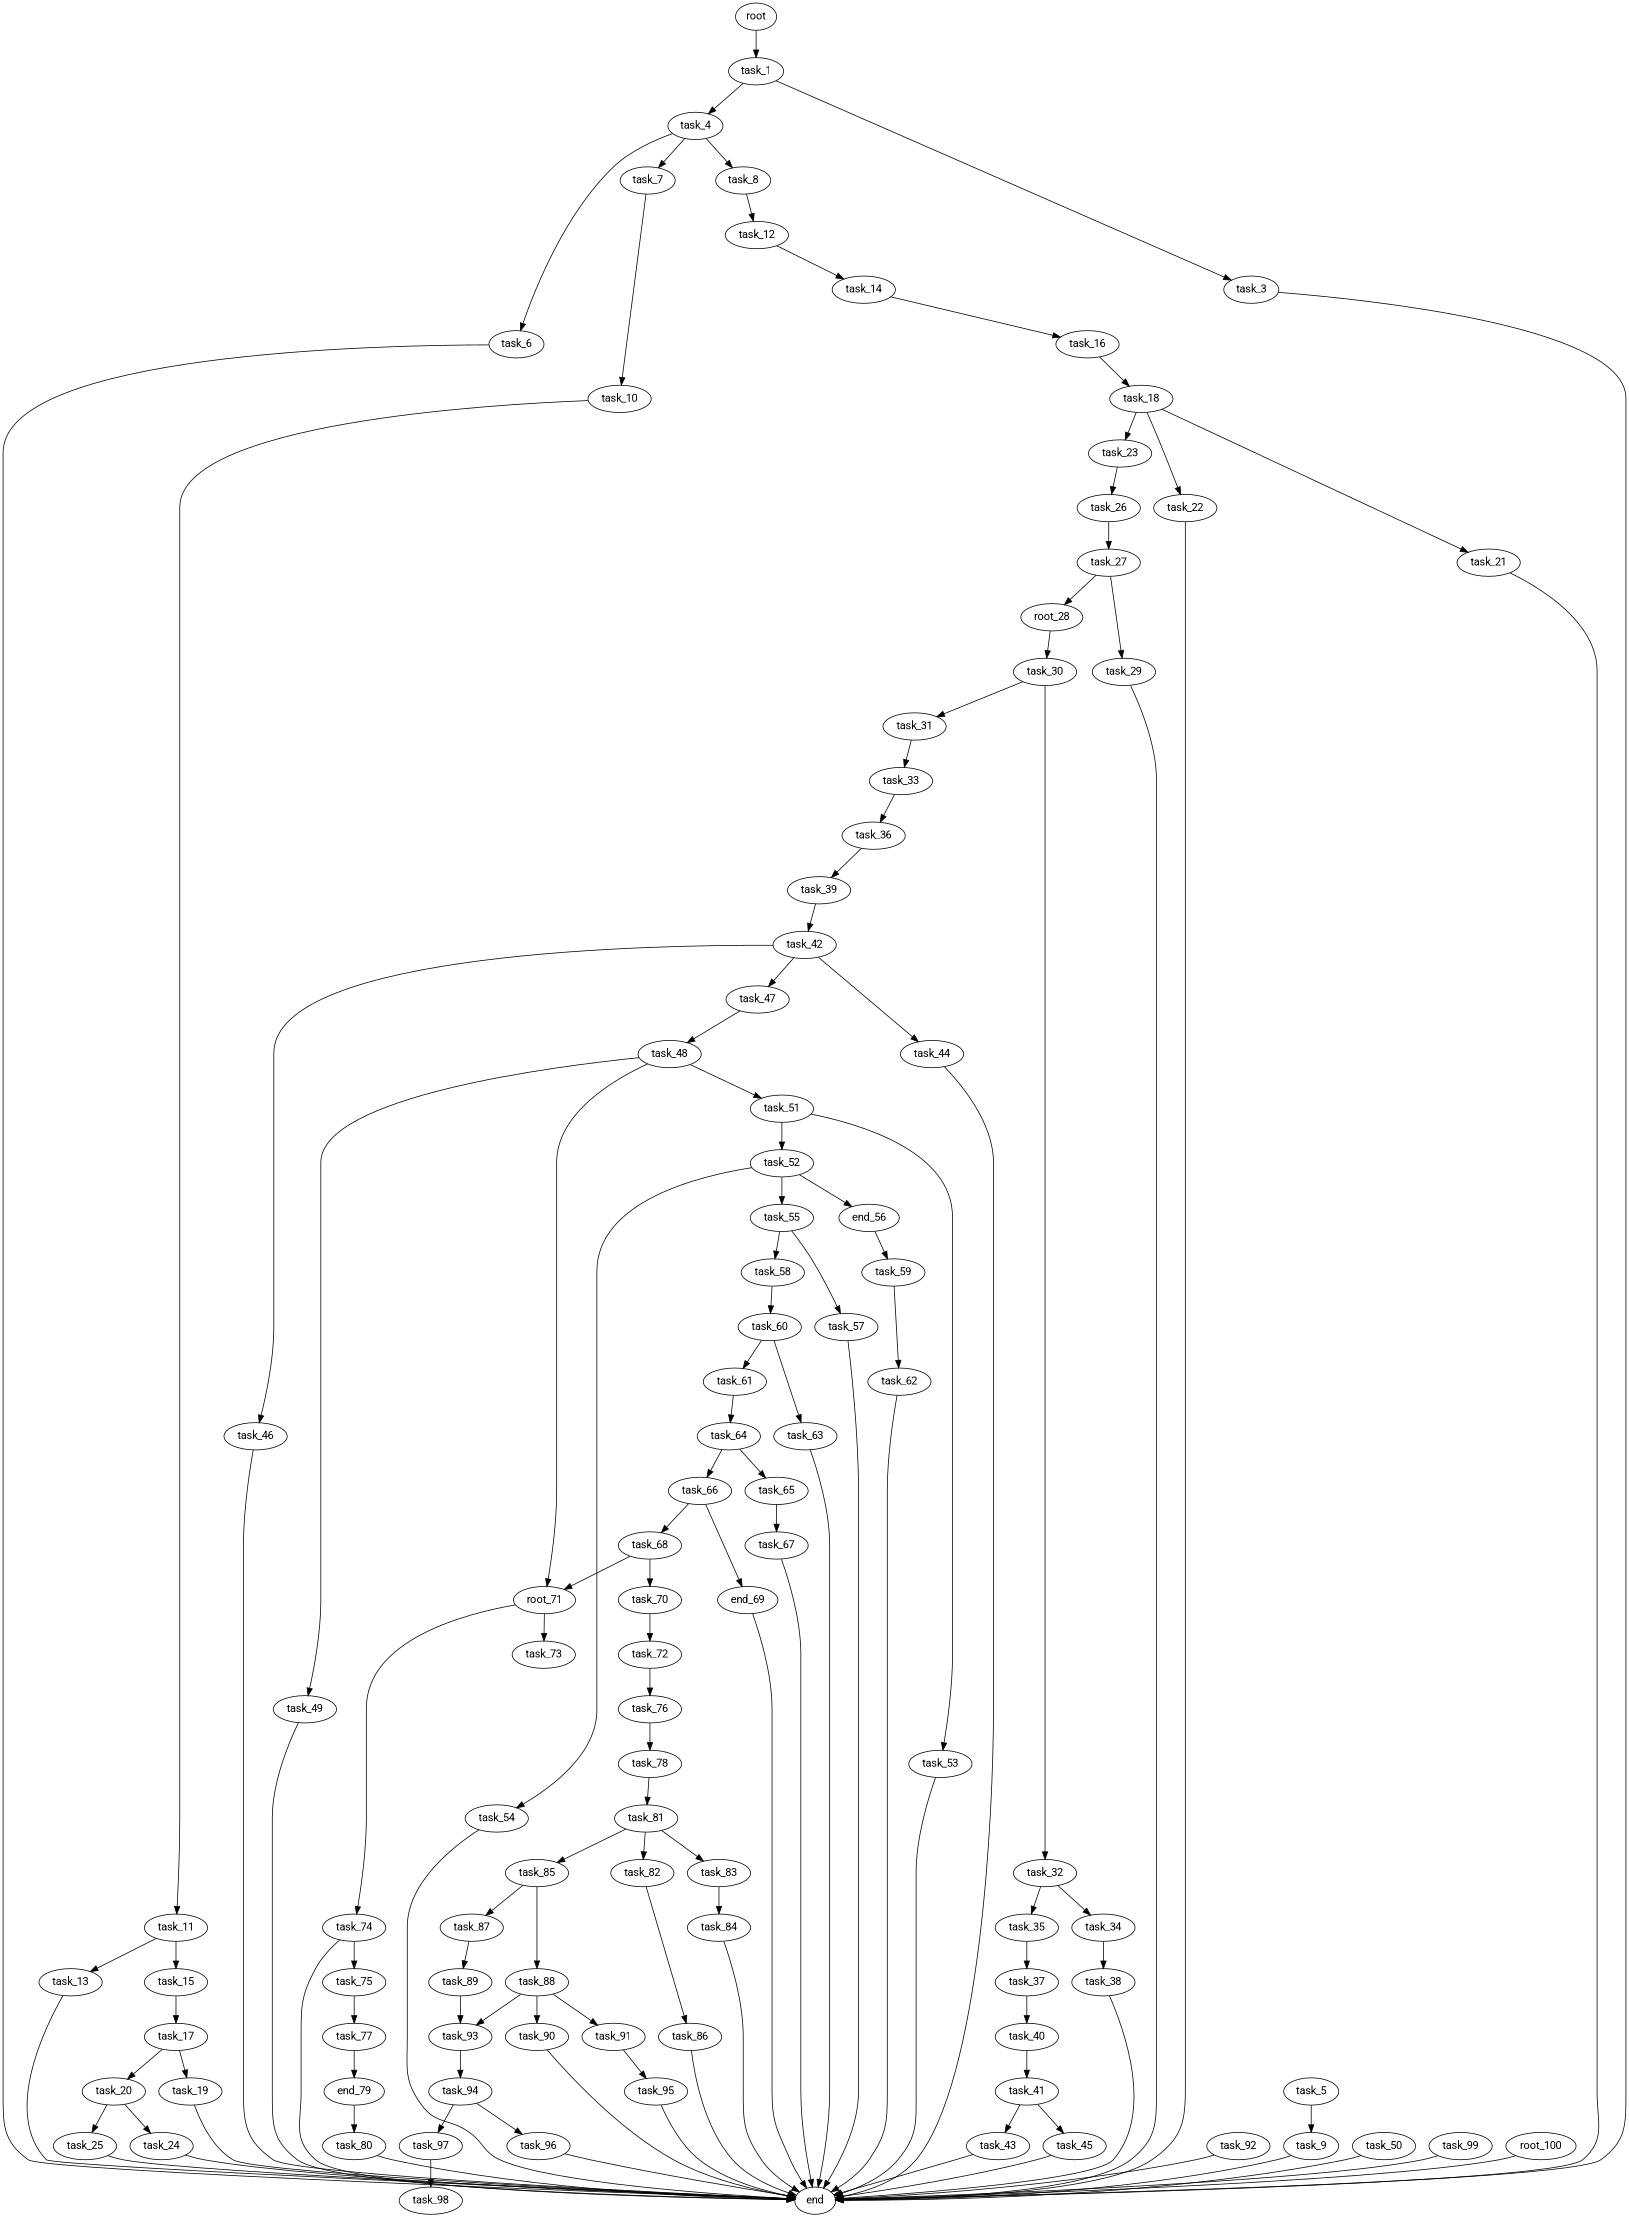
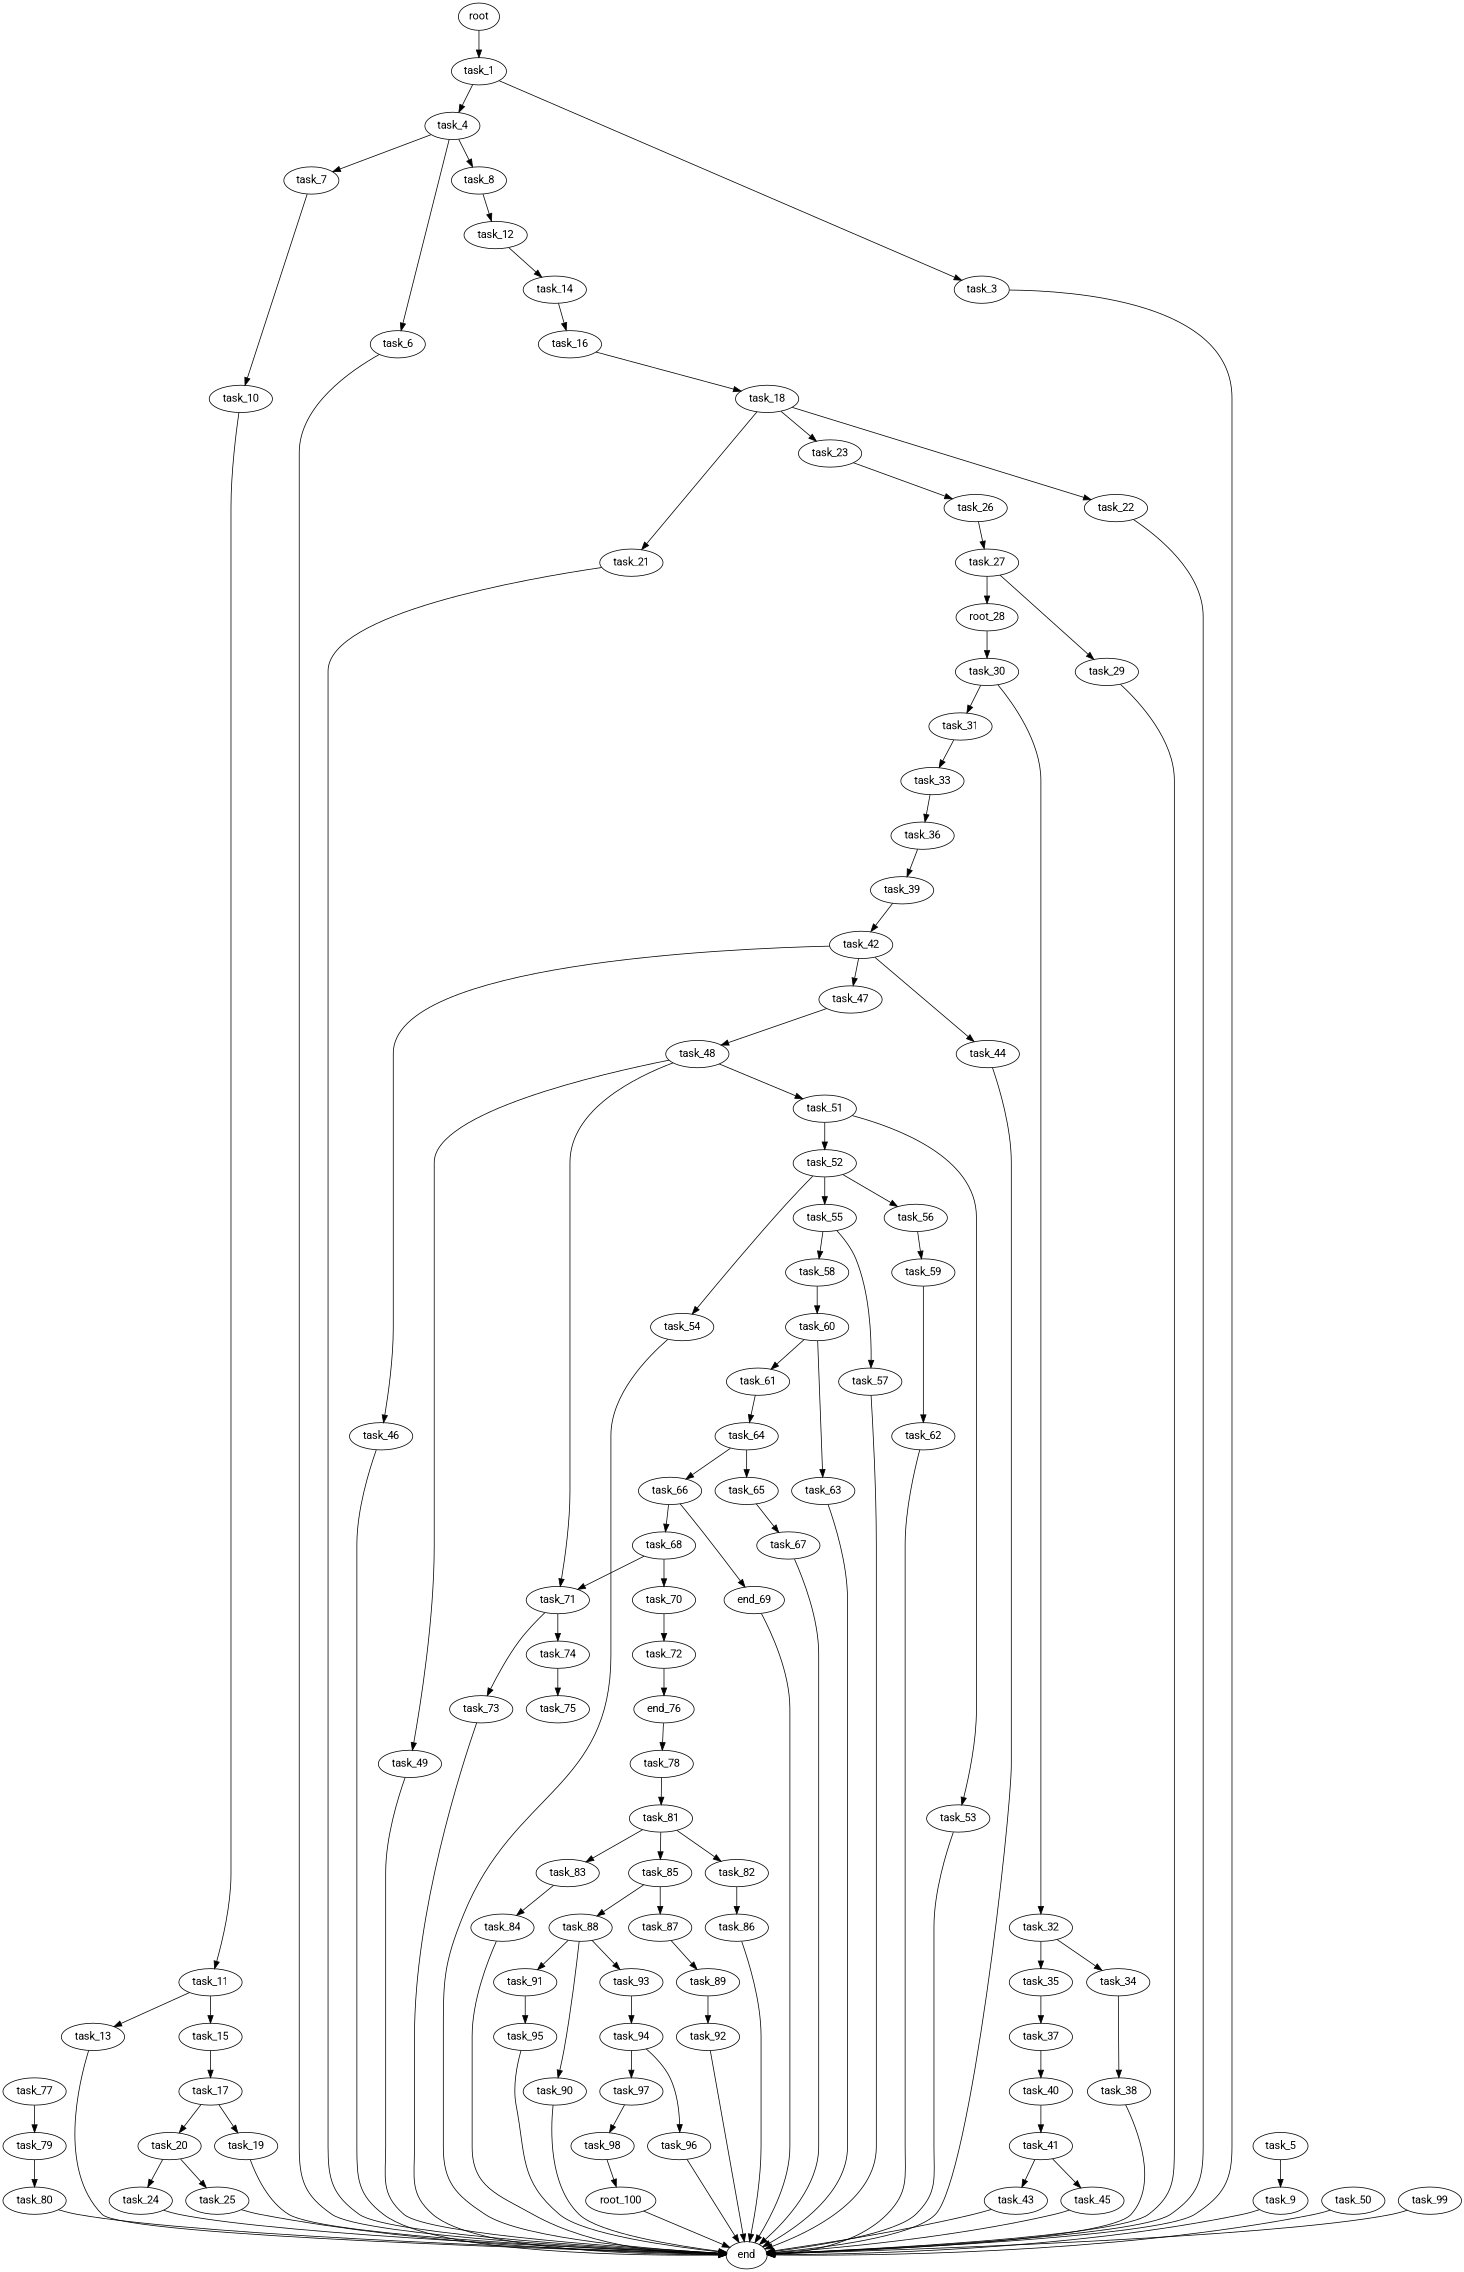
node "end_56": label "end_56" -> "task_56"
node "root_71": label "root_71" -> "task_71"
node "task_76": label "task_76" -> "end_76"
edge "task_75" -> "task_77": removed
edge "task_89" -> "task_93": now "task_89" -> "task_92"
node "end_79": label "end_79" -> "task_79"
edge "task_74" -> "end": now "task_73" -> "end"
edge "task_98" -> "root_100": added
